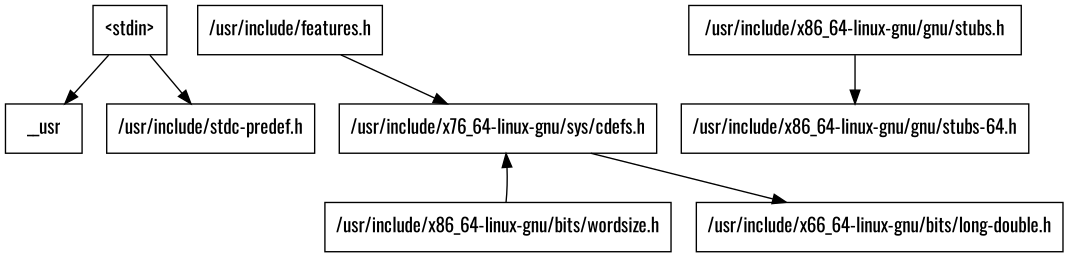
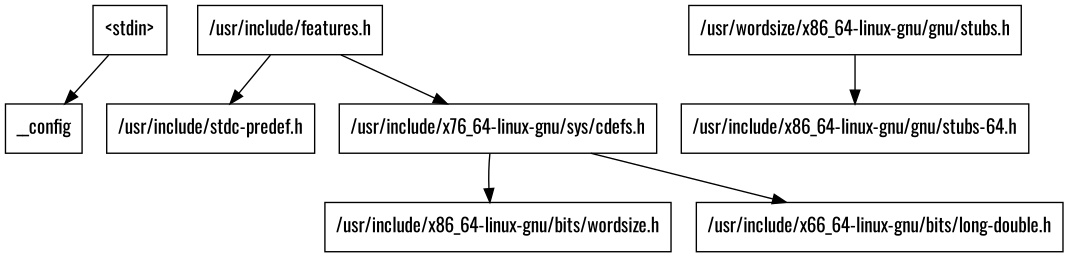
node "/usr/include/x86_64-linux-gnu/gnu/stubs.h": label "/usr/include/x86_64-linux-gnu/gnu/stubs.h" -> "/usr/wordsize/x86_64-linux-gnu/gnu/stubs.h"
edge "<stdin>" -> "/usr/include/stdc-predef.h": now "/usr/include/features.h" -> "/usr/include/stdc-predef.h"
node "__usr": label "__usr" -> "__config"
edge "/usr/include/x86_64-linux-gnu/bits/wordsize.h" -> "/usr/include/x76_64-linux-gnu/sys/cdefs.h": reversed
